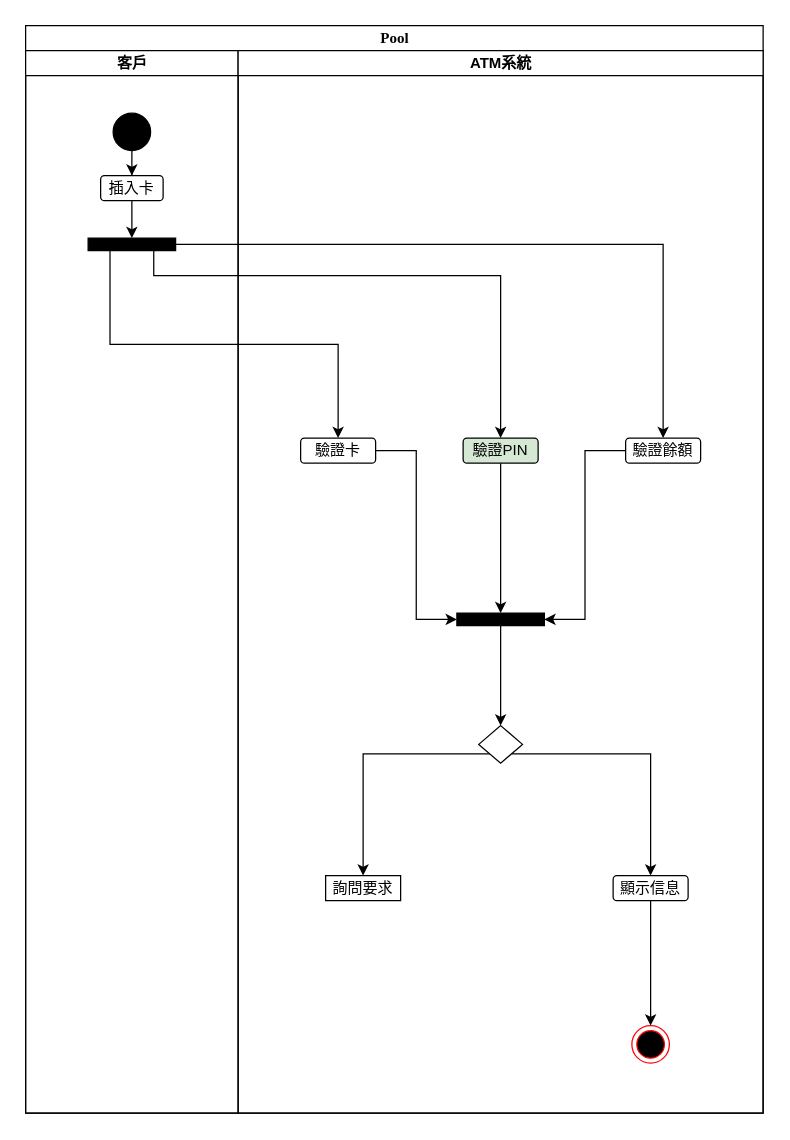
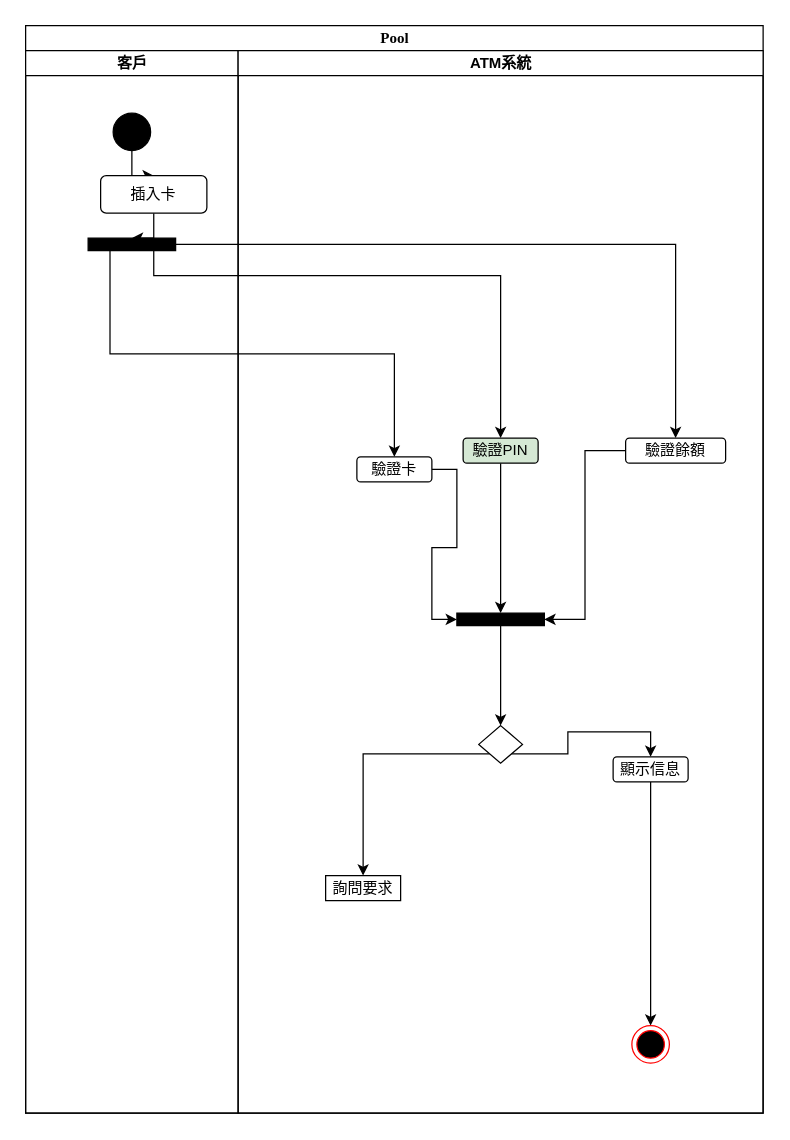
node "插入卡": size 63x25 -> 106x38
node "驗證卡": moved (338, 451) -> (394, 469)
node "驗證餘額": size 75x25 -> 100x25
node "顯示信息": moved (651, 888) -> (651, 769)
